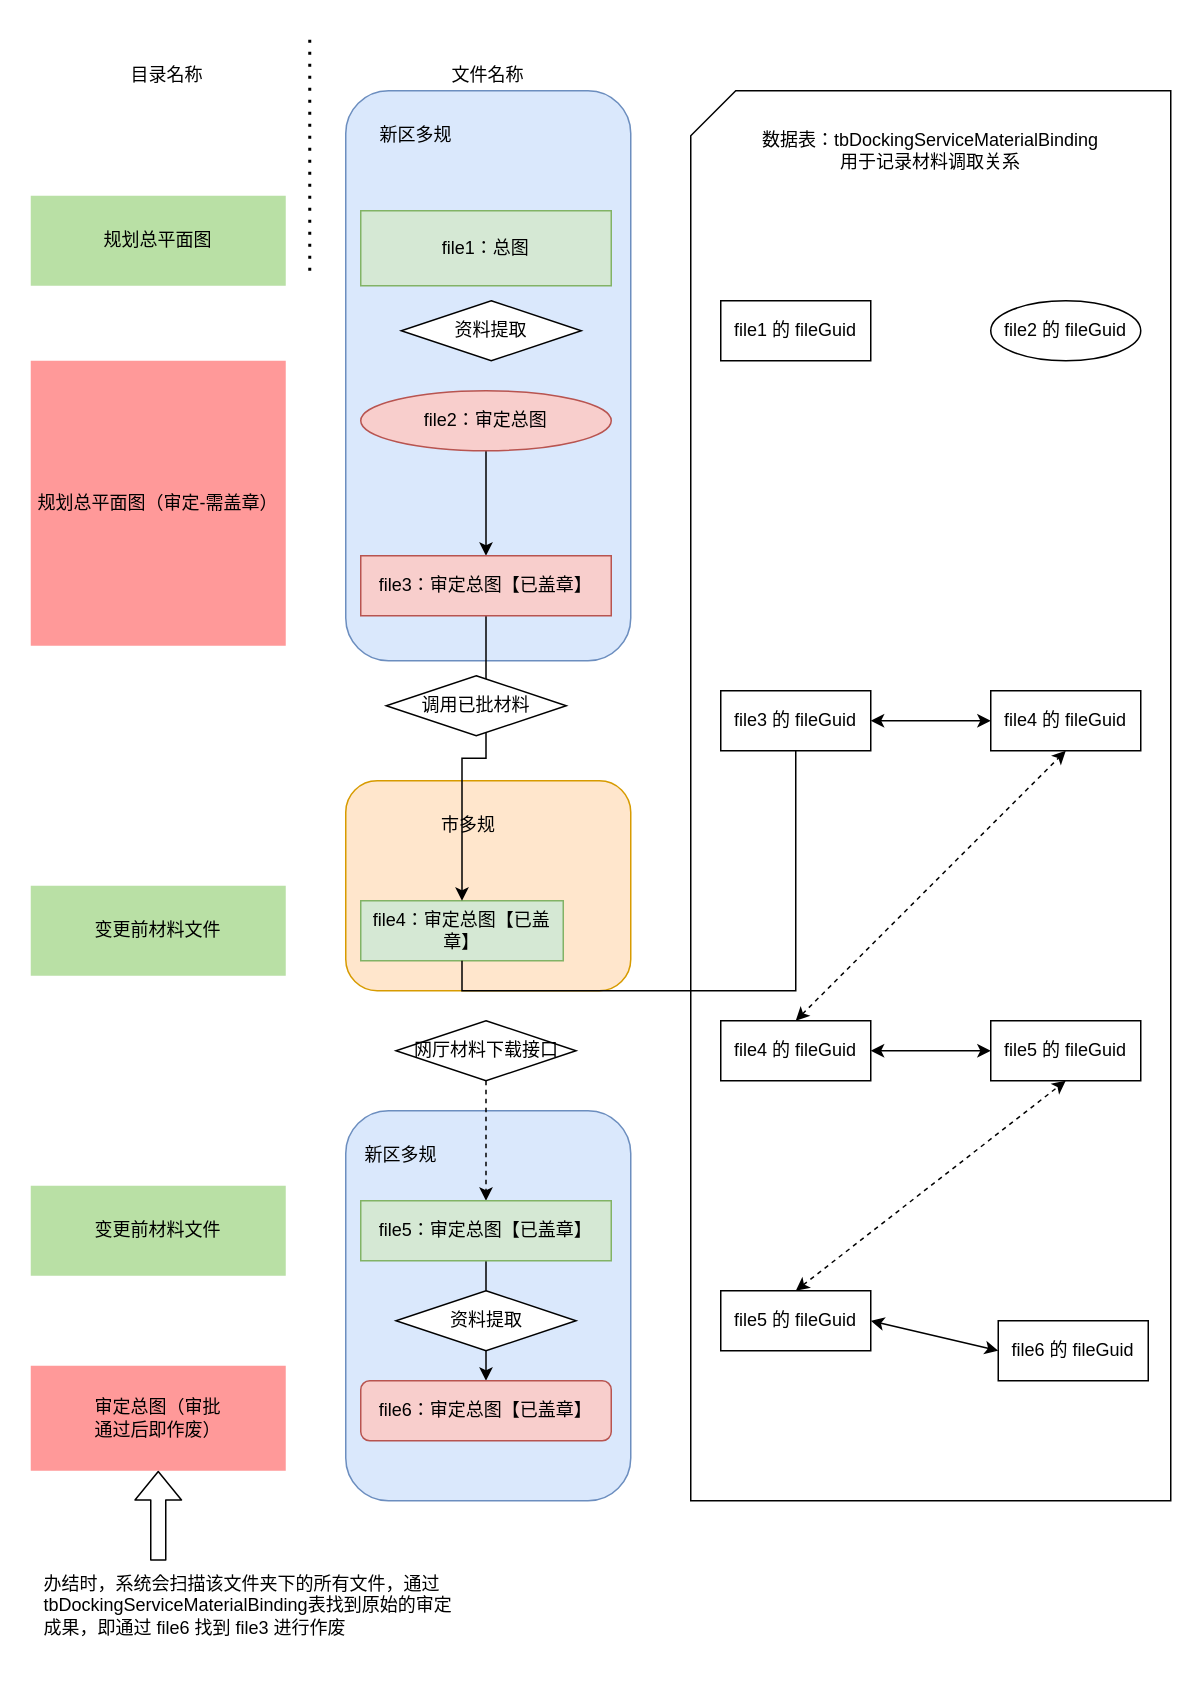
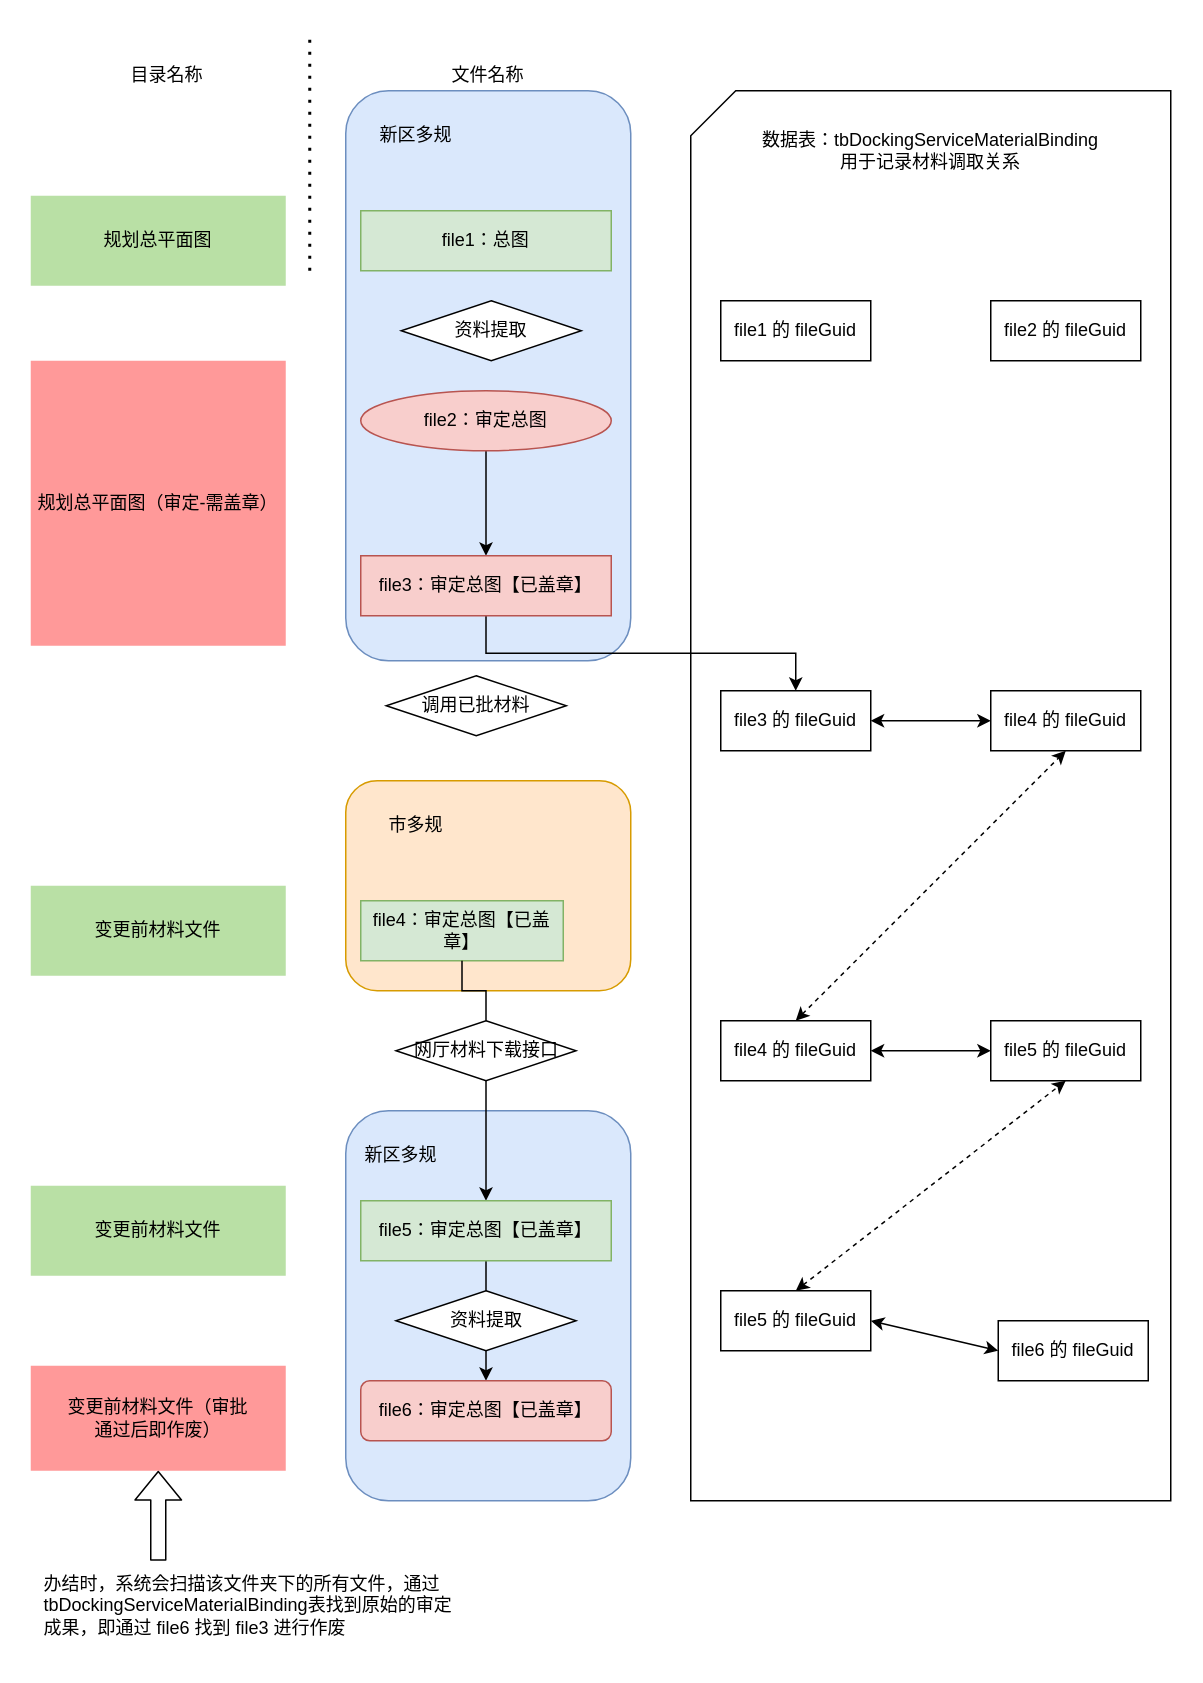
node "file1：总图": size 251x75 -> 251x60
node "file2 的 fileGuid": shape ellipse -> rectangle
edge "file3：审定总图【已盖章】" -> "file4：审定总图【已盖章】": now "file3：审定总图【已盖章】" -> "file3 的 fileGuid"
node "市多规": moved (469, 826) -> (416, 826)
edge "file3 的 fileGuid" -- "file4：审定总图【已盖章】": now "网厅材料下载接口" -- "file4：审定总图【已盖章】"
edge "网厅材料下载接口" -> "file5：审定总图【已盖章】": style dashed -> solid
node "审定总图（审批 通过后即作废）": label "审定总图（审批 通过后即作废）" -> "变更前材料文件（审批 通过后即作废）"
